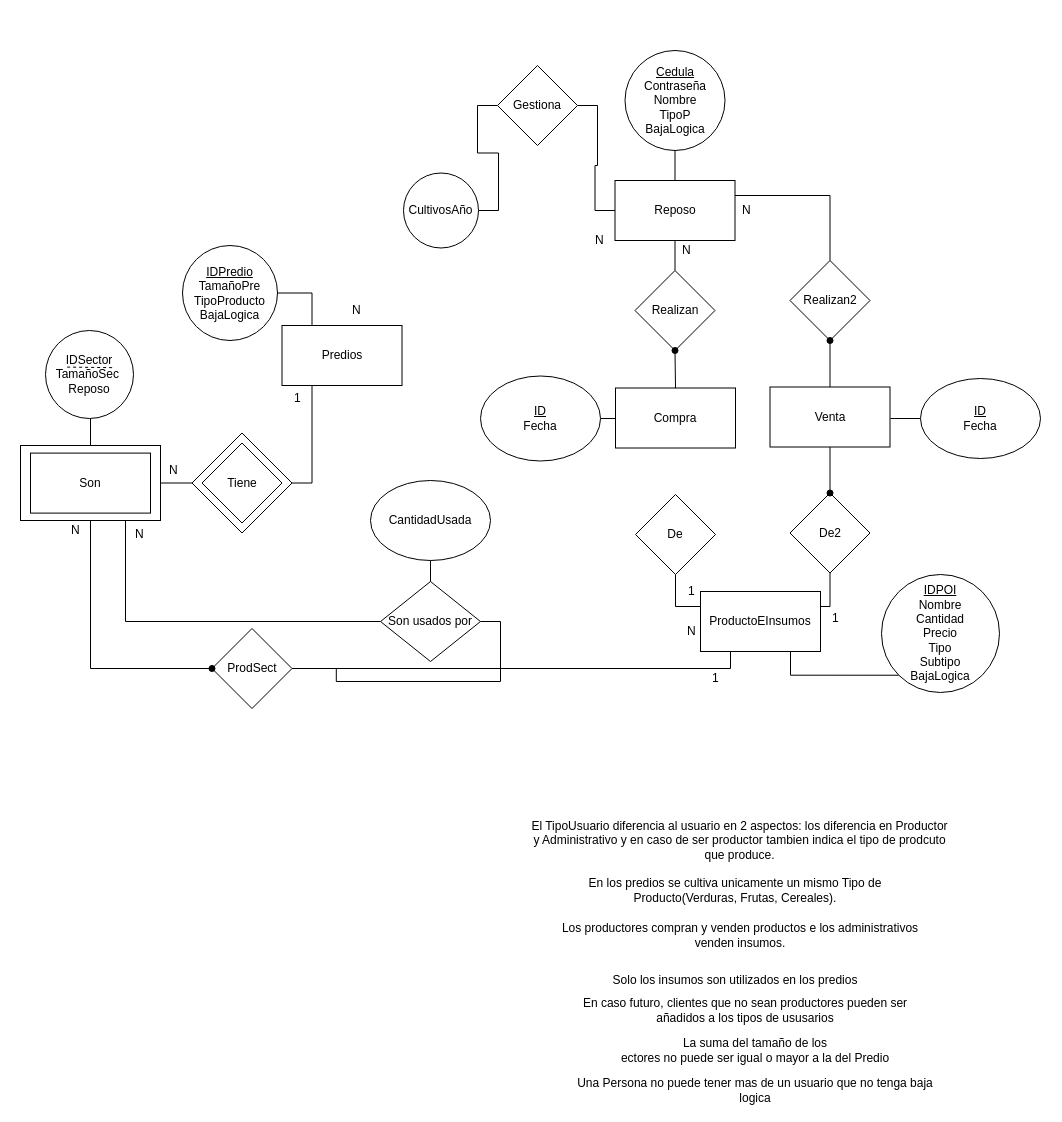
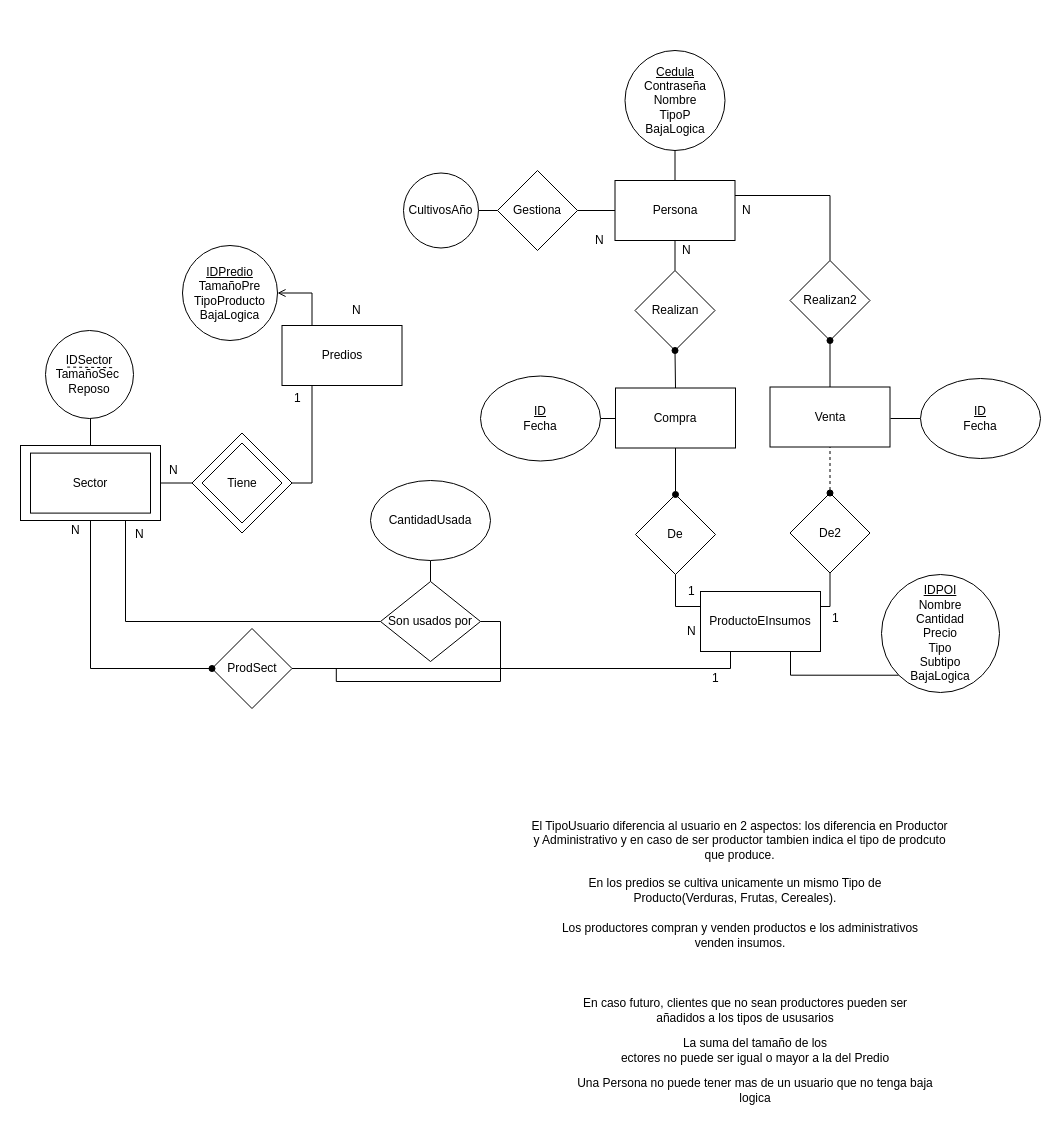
node "Gestiona": moved (538, 106) -> (538, 211)
node "Reposo": label "Reposo" -> "Persona"
edge "IDPredio TamañoPre TipoProducto BajaLogica" -- "Predios": arrowhead none -> open
edge "Venta" -> "De2": style solid -> dashed
edge "Compra" -> "De": added
node "Son": label "Son" -> "Sector"
node "Solo los insumos son utilizados en los predios": removed
